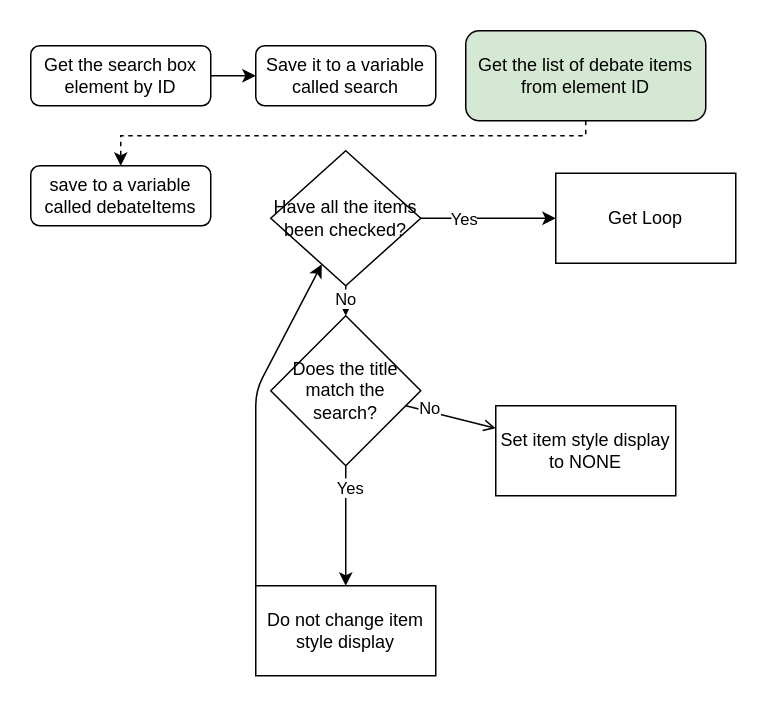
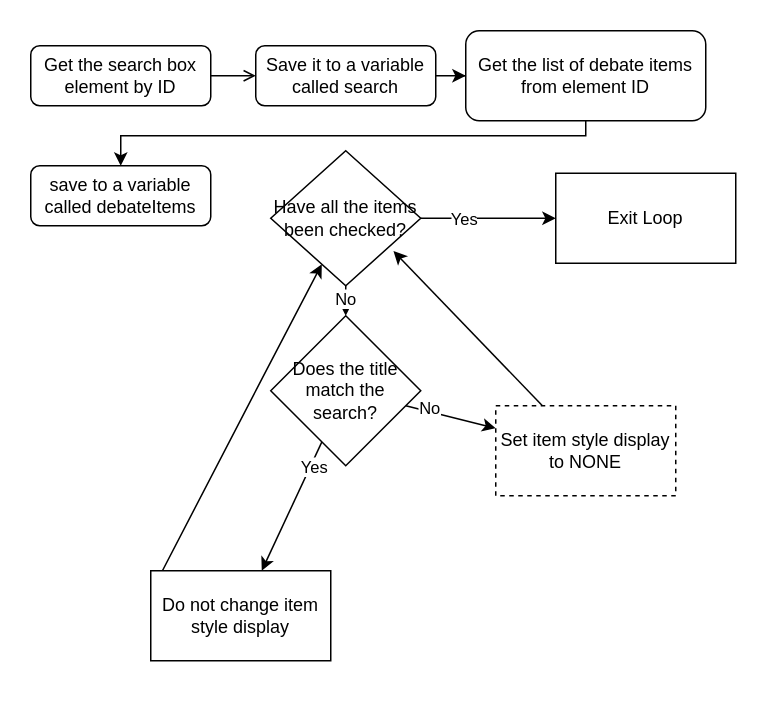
edge "Get the search box element by ID" -> "Save it to a variable called search": arrowhead classic -> open
edge "Save it to a variable called search" -> "Get the list of debate items from element ID": added
node "Get the list of debate items from element ID": fillcolor #d5e8d4 -> #ffffff
edge "Get the list of debate items from element ID" -> "save to a variable called debateItems": style dashed -> solid
node "Get Loop": label "Get Loop" -> "Exit Loop"
edge "Set item style display to NONE" -> "Have all the items been checked?": added
edge "Does the title match the search?" -> "Set item style display to NONE": arrowhead open -> classic
node "Set item style display to NONE": style solid -> dashed
node "Do not change item style display": moved (346, 631) -> (241, 616)
